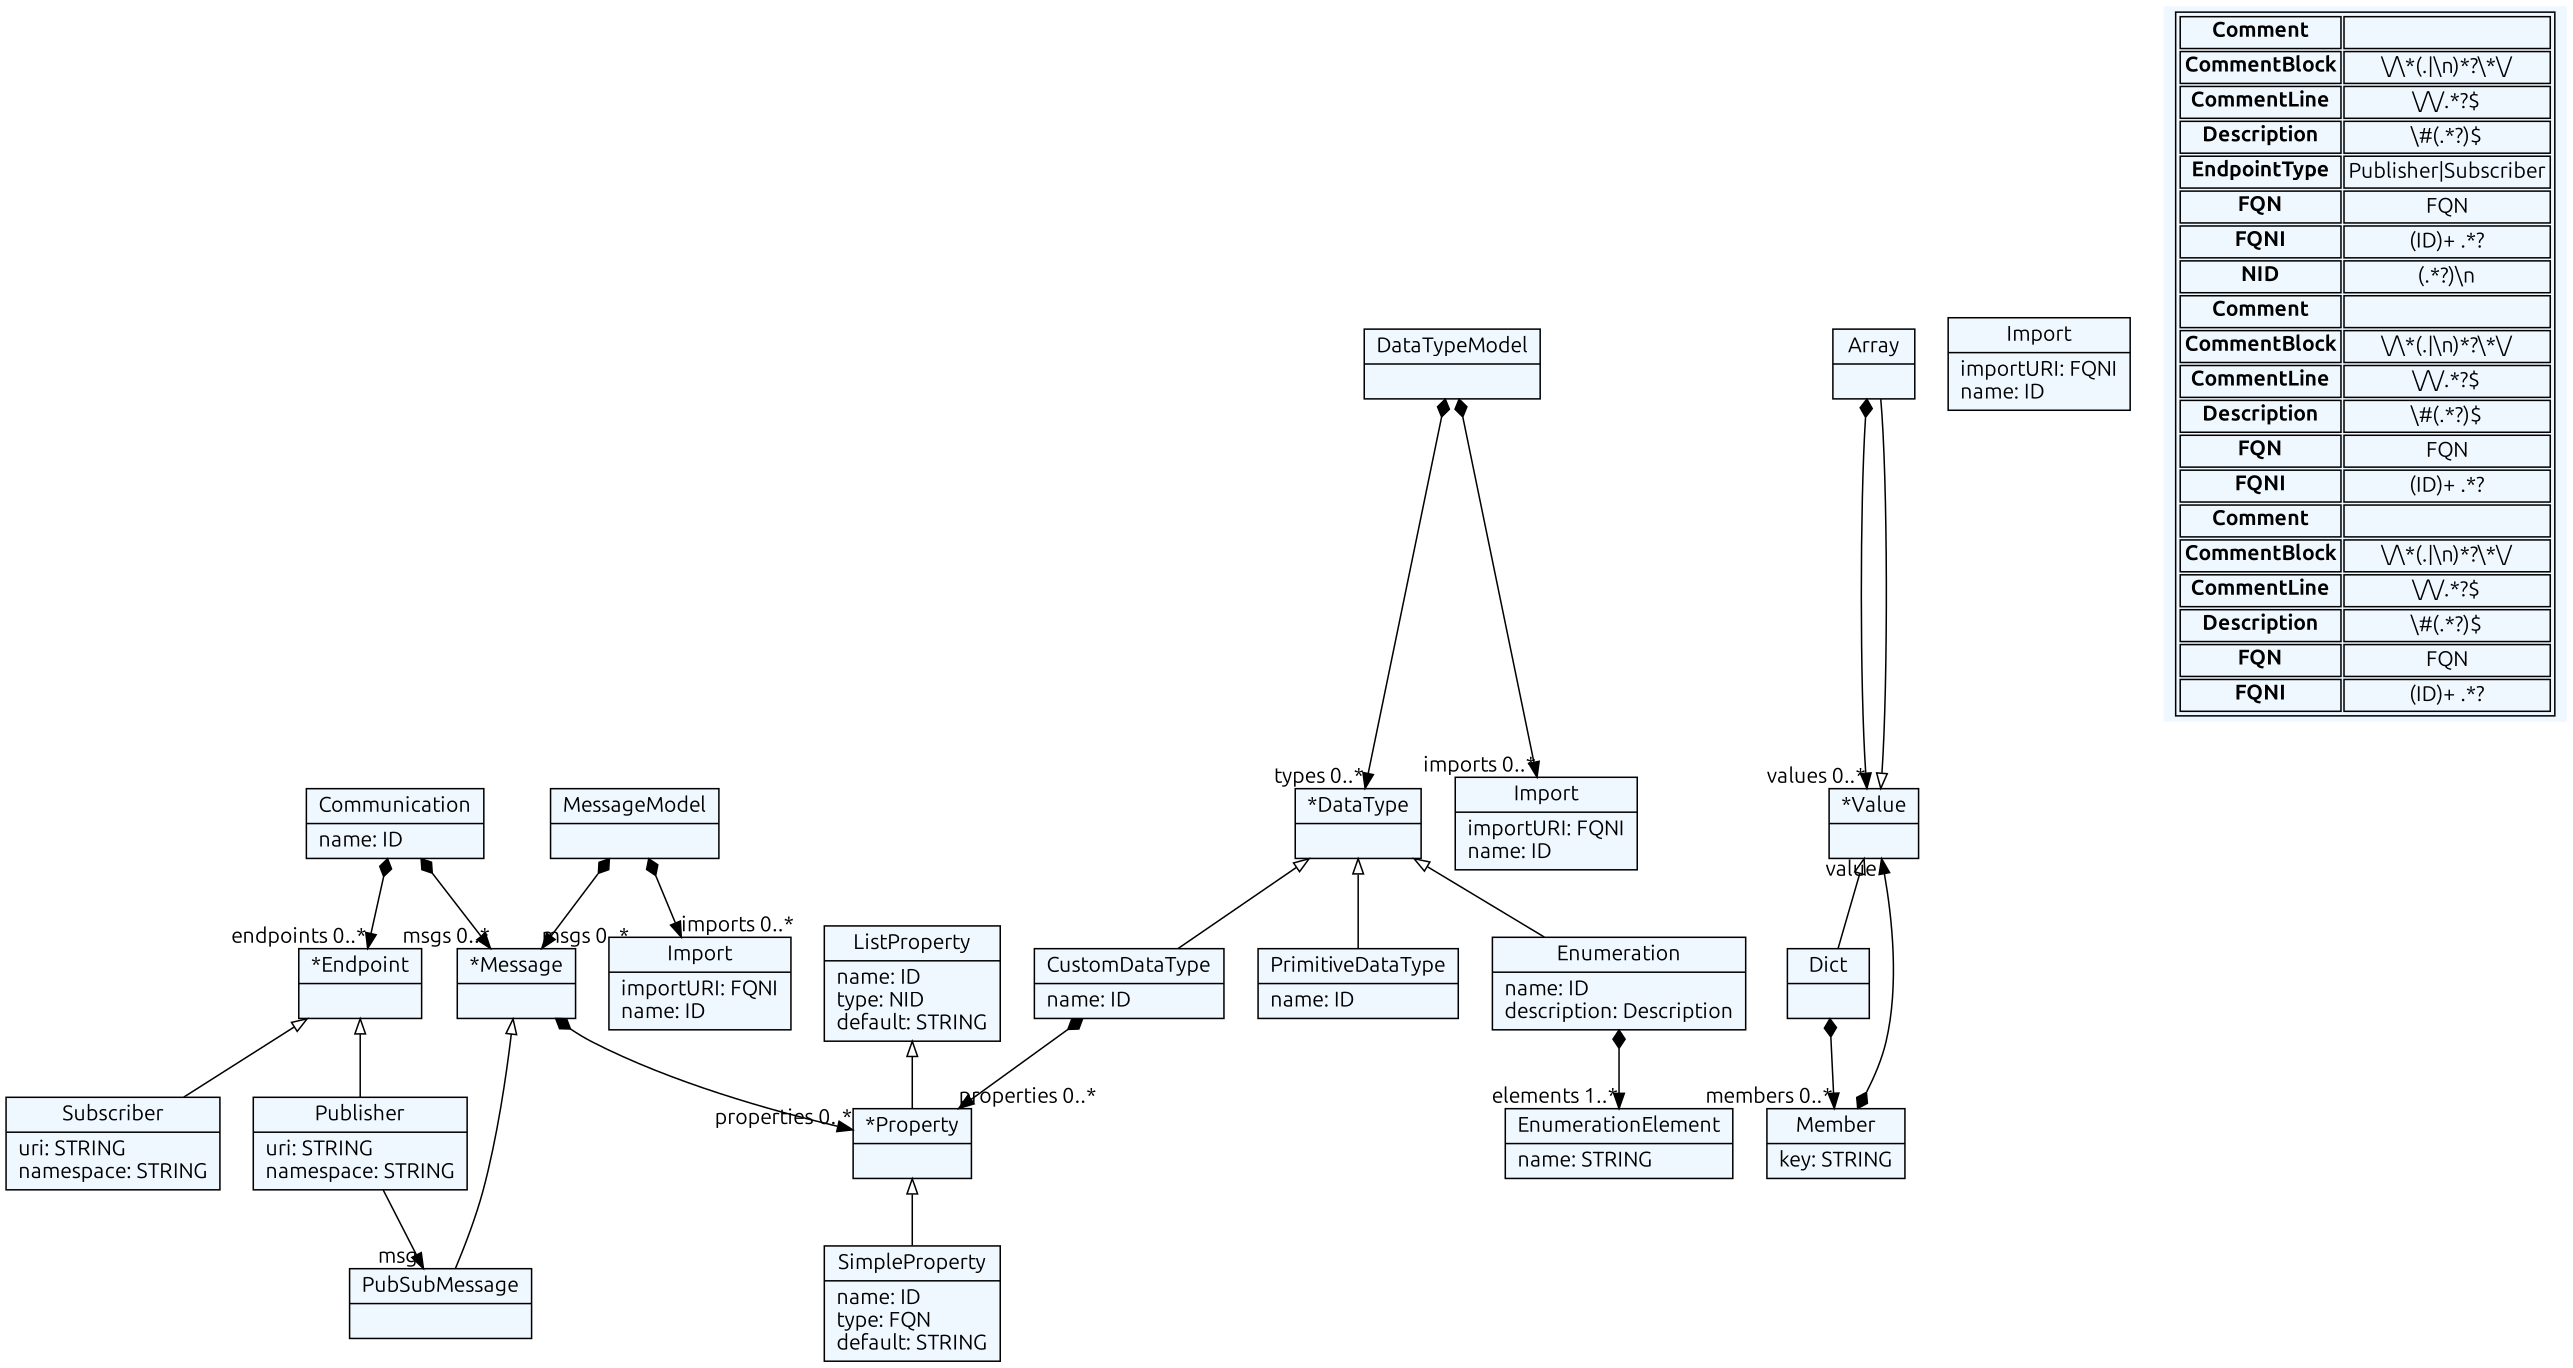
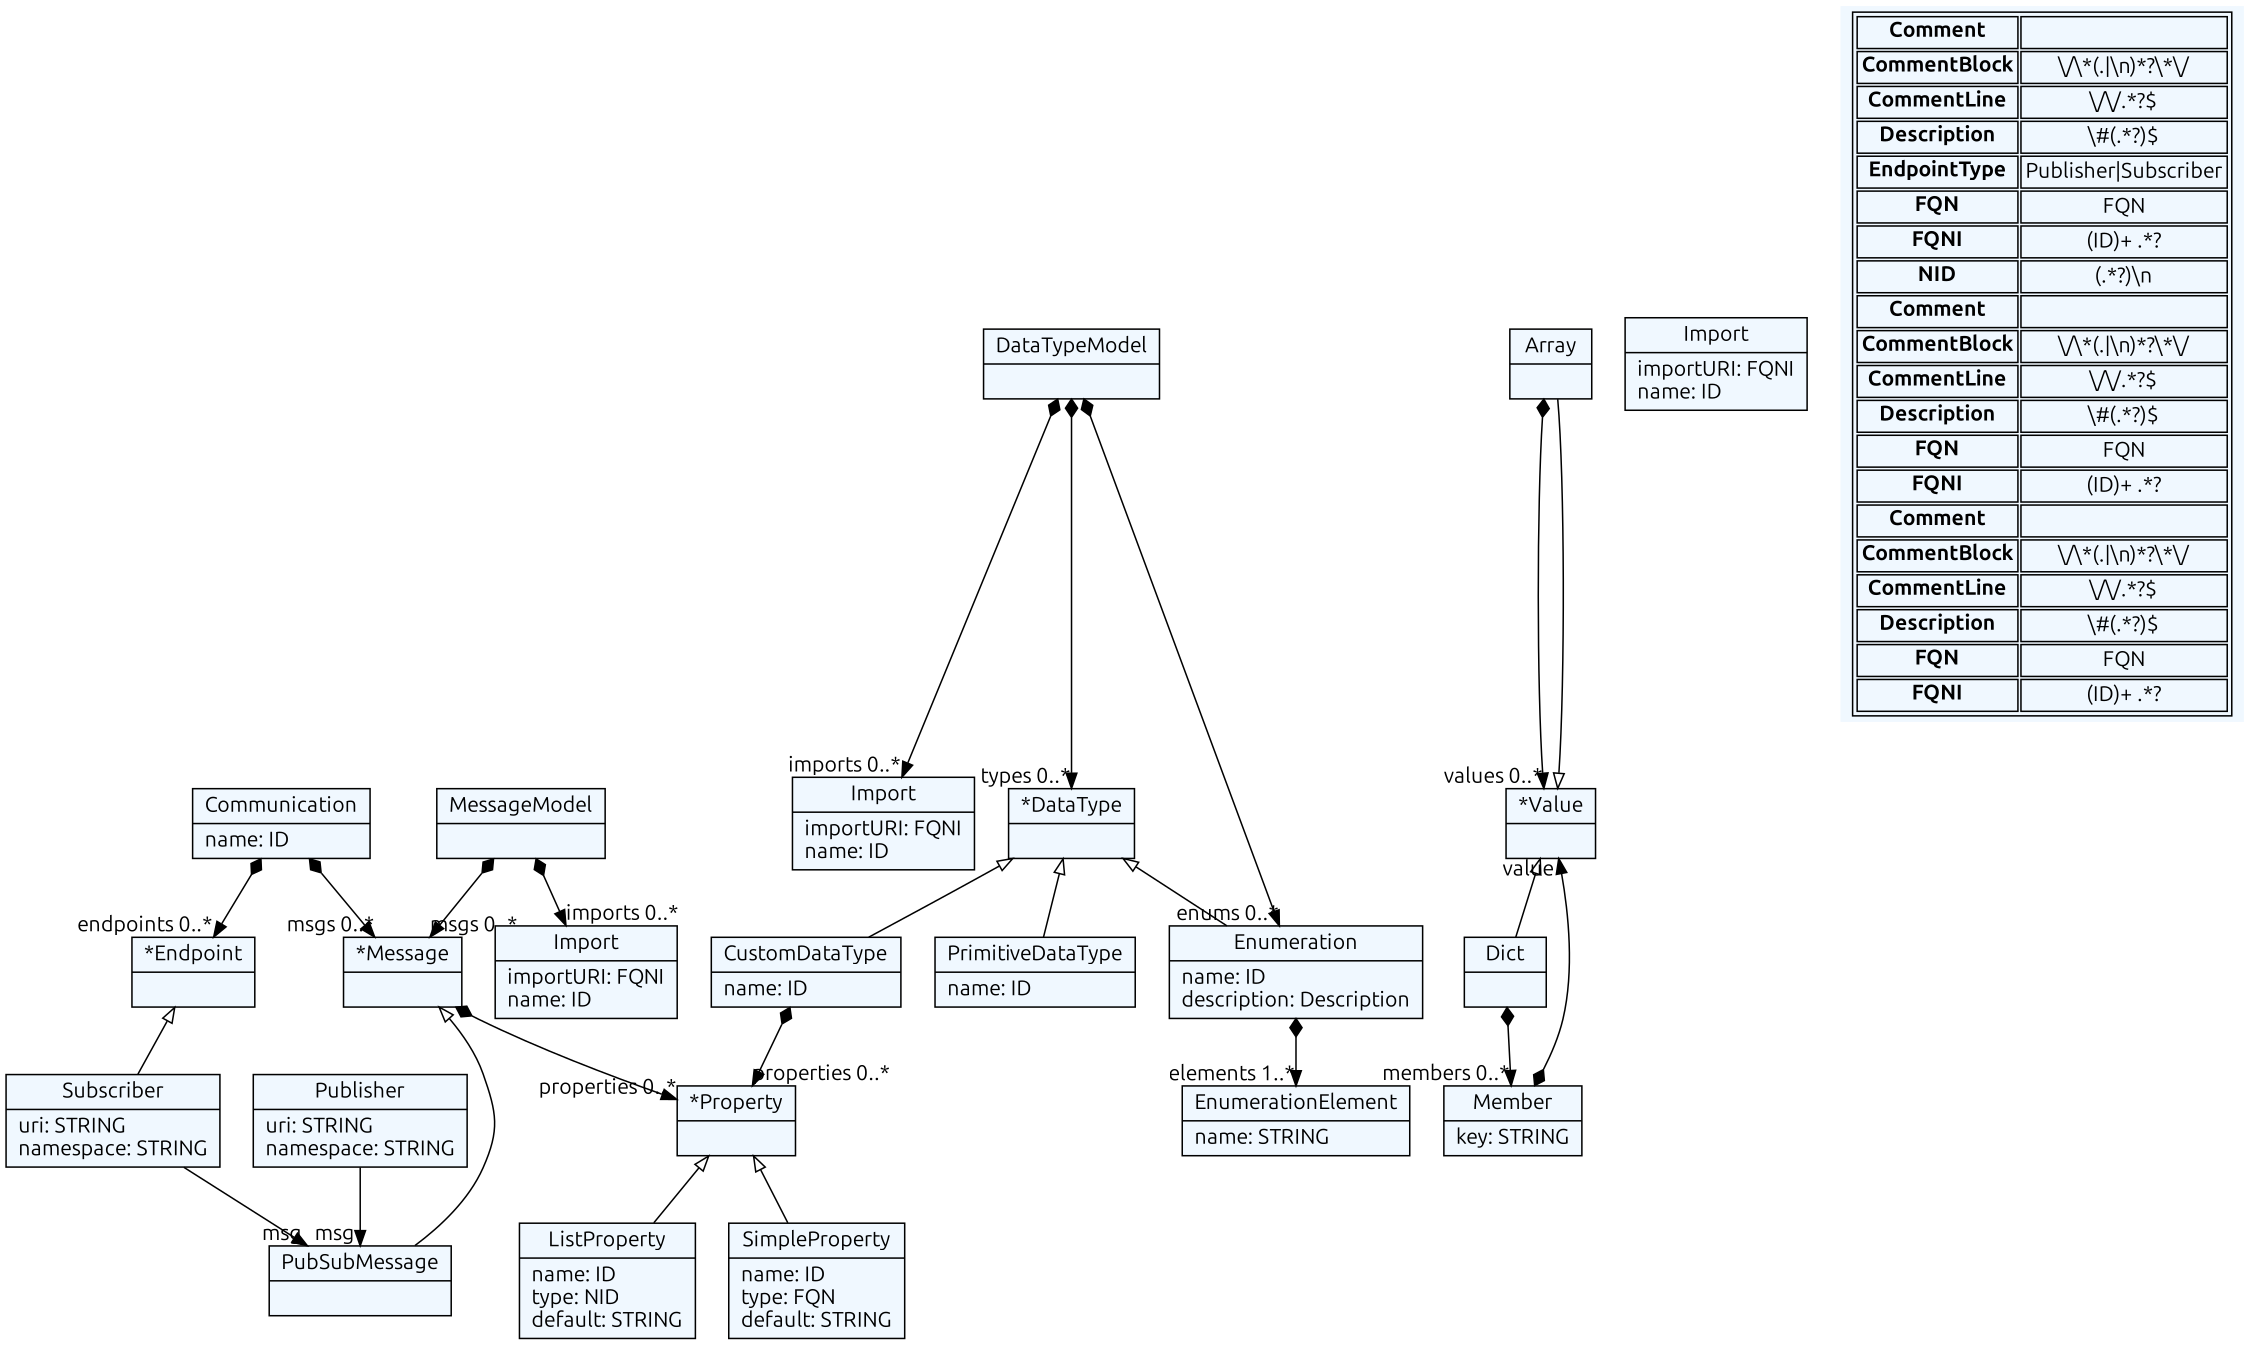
edge "DataTypeModel" -- "Enumeration": added
edge "Publisher" -> "*Endpoint": removed
edge "*Property" -> "ListProperty": reversed
edge "Subscriber" -- "PubSubMessage": added
